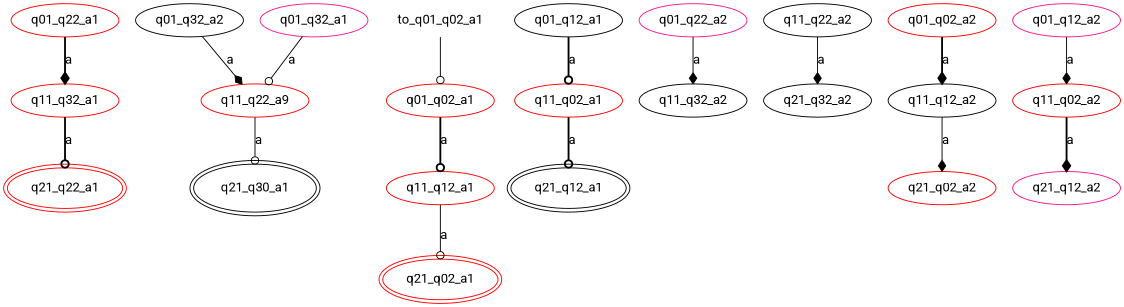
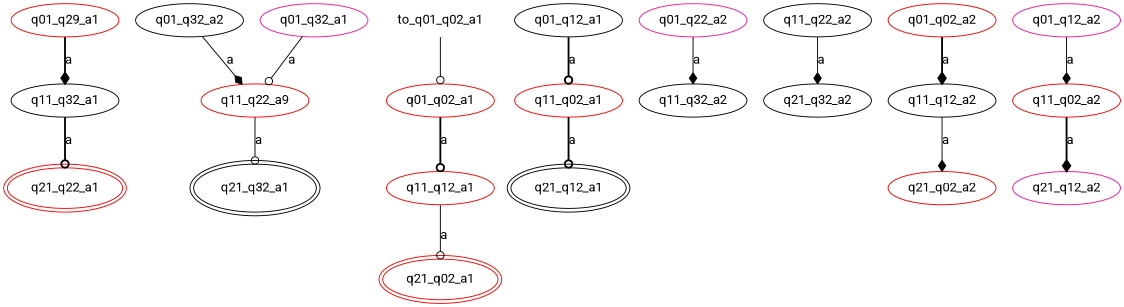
node "q01_q22_a1": label "q01_q22_a1" -> "q01_q29_a1"
node "q11_q32_a1": color red -> black
node "q21_q30_a1": label "q21_q30_a1" -> "q21_q32_a1"
